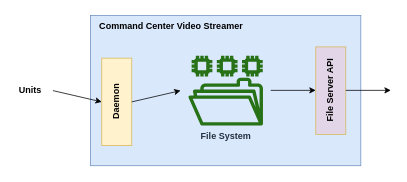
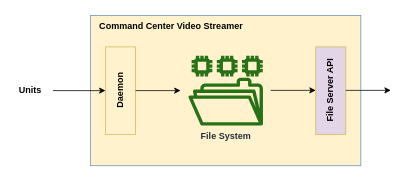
node "Command Center Video Streamer": fillcolor #dae8fc -> #fff2cc
node "Daemon": moved (117, 102) -> (120, 90)
